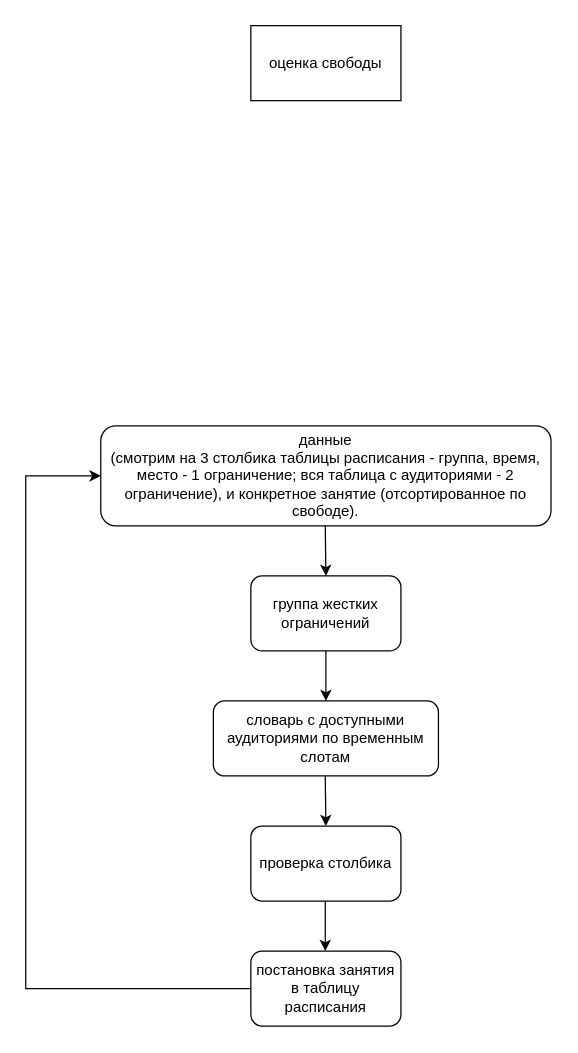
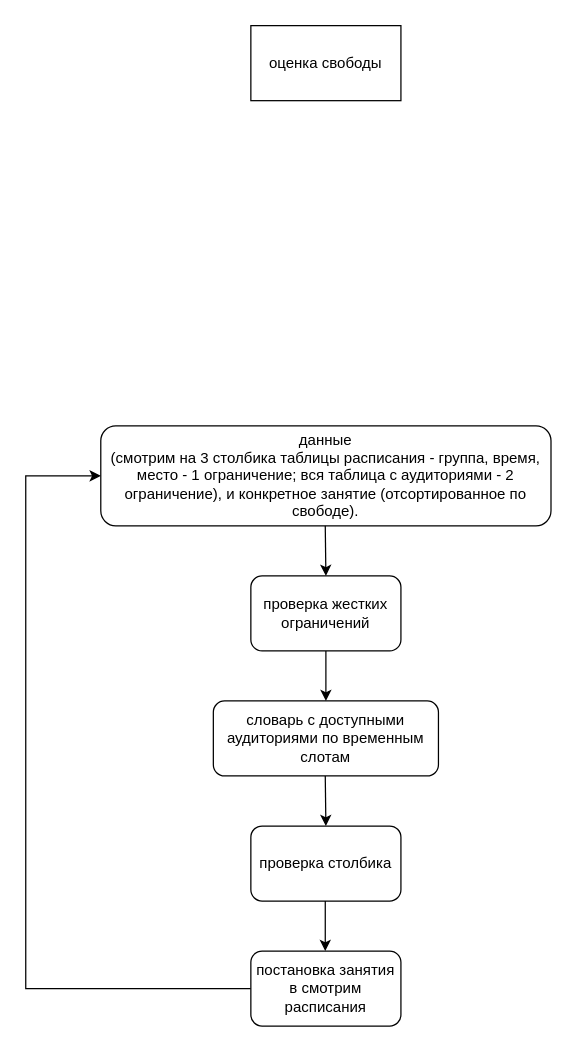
node "группа жестких ограничений": label "группа жестких ограничений" -> "проверка жестких ограничений"
node "постановка занятия в таблицу расписания": label "постановка занятия в таблицу расписания" -> "постановка занятия в смотрим расписания"
